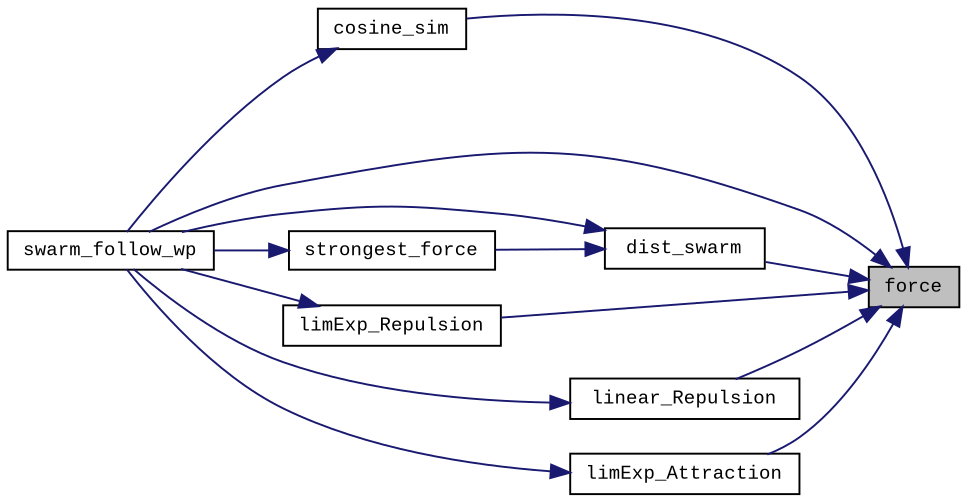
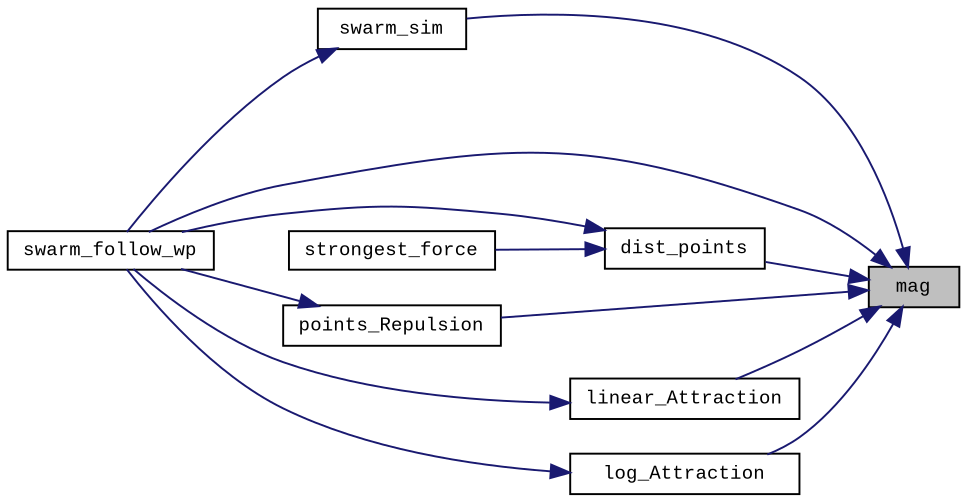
node "cosine_sim": label "cosine_sim" -> "swarm_sim"
node "dist_swarm": label "dist_swarm" -> "dist_points"
edge "swarm_follow_wp" -> "strongest_force": removed
node "force": label "force" -> "mag"
node "limExp_Repulsion": label "limExp_Repulsion" -> "points_Repulsion"
node "linear_Repulsion": label "linear_Repulsion" -> "linear_Attraction"
node "limExp_Attraction": label "limExp_Attraction" -> "log_Attraction"
